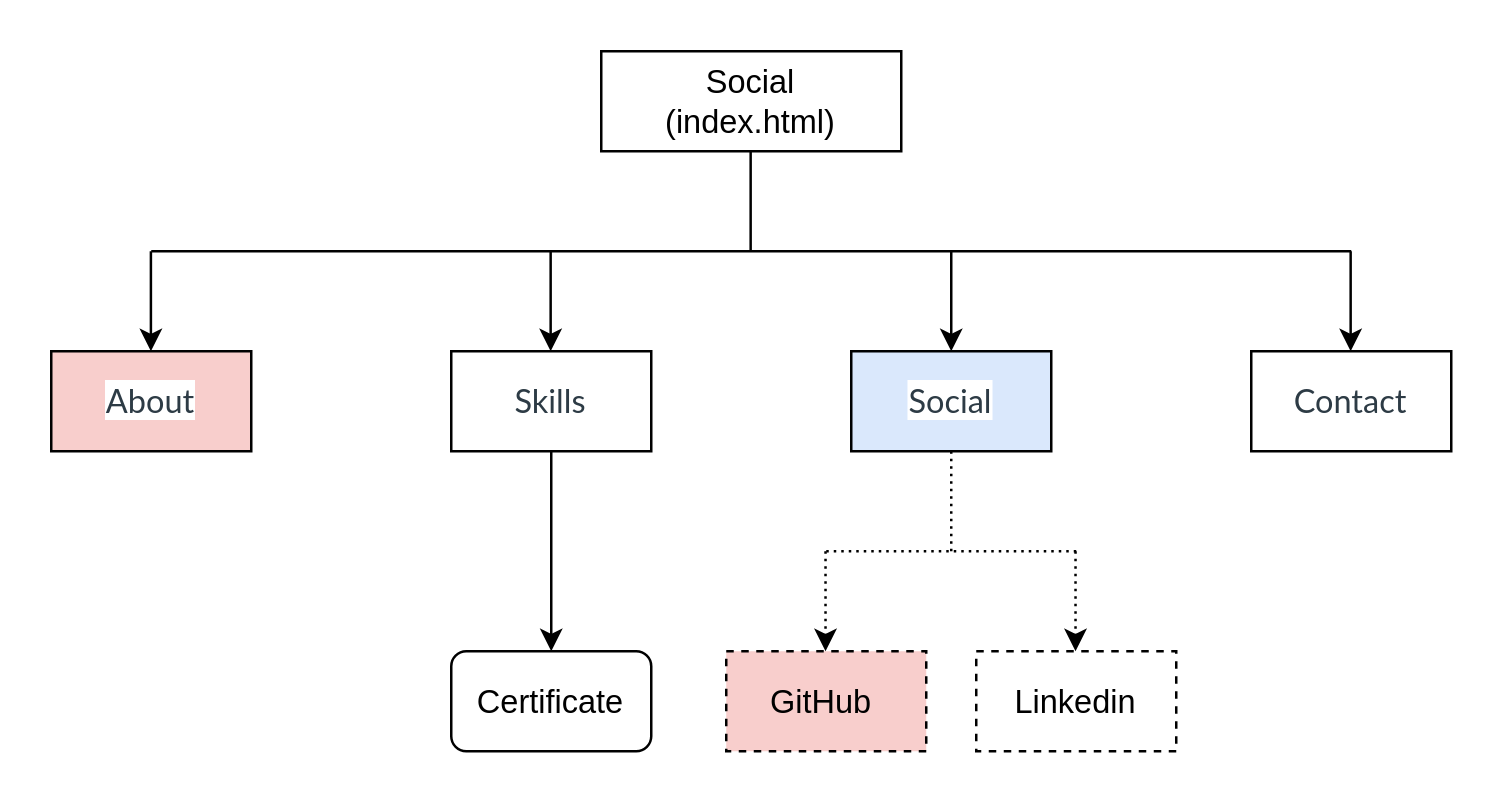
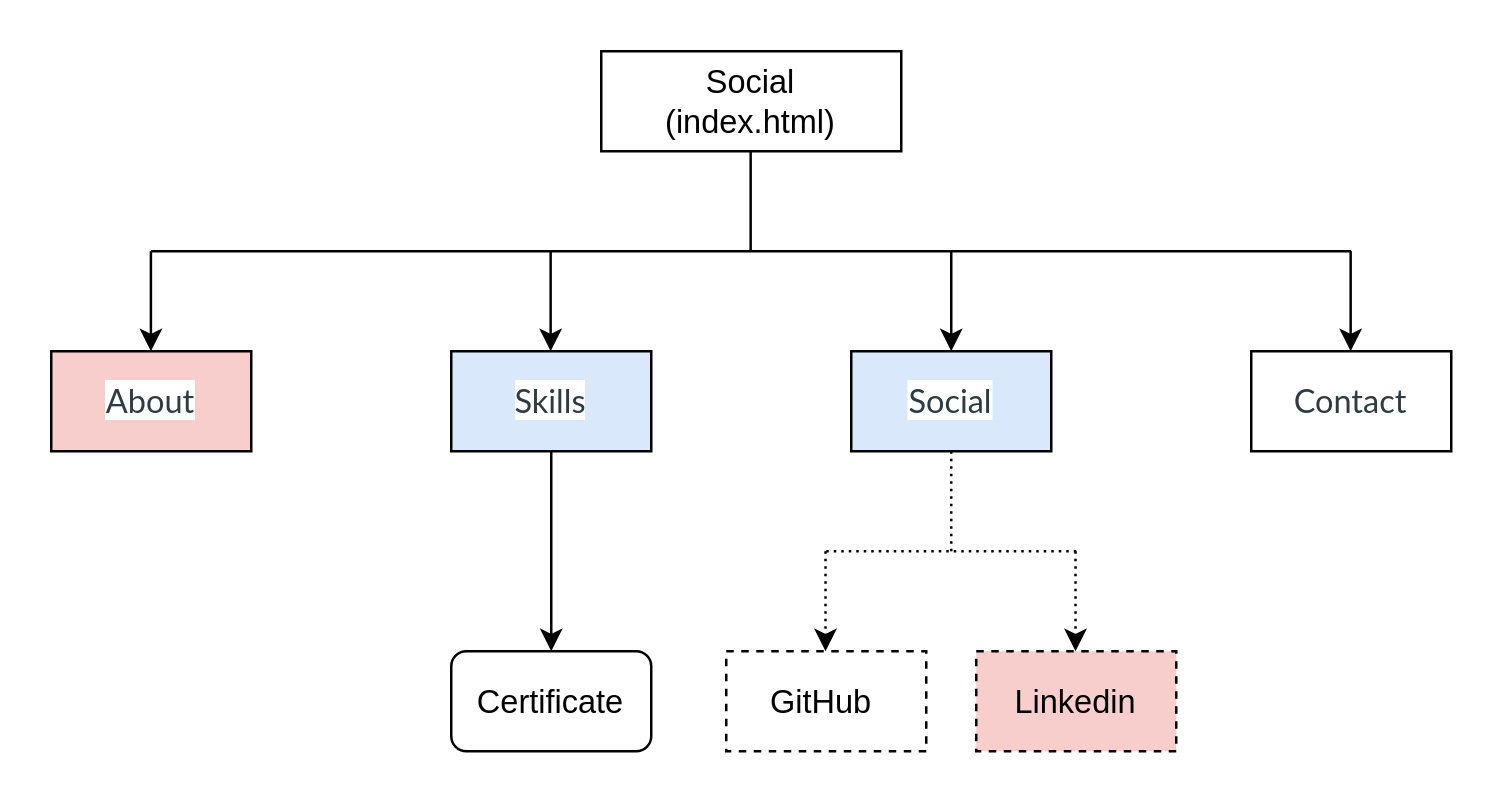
node "Skills": fillcolor #ffffff -> #dae8fc
node "GitHub": fillcolor #f8cecc -> #ffffff
node "Linkedin": fillcolor #ffffff -> #f8cecc
